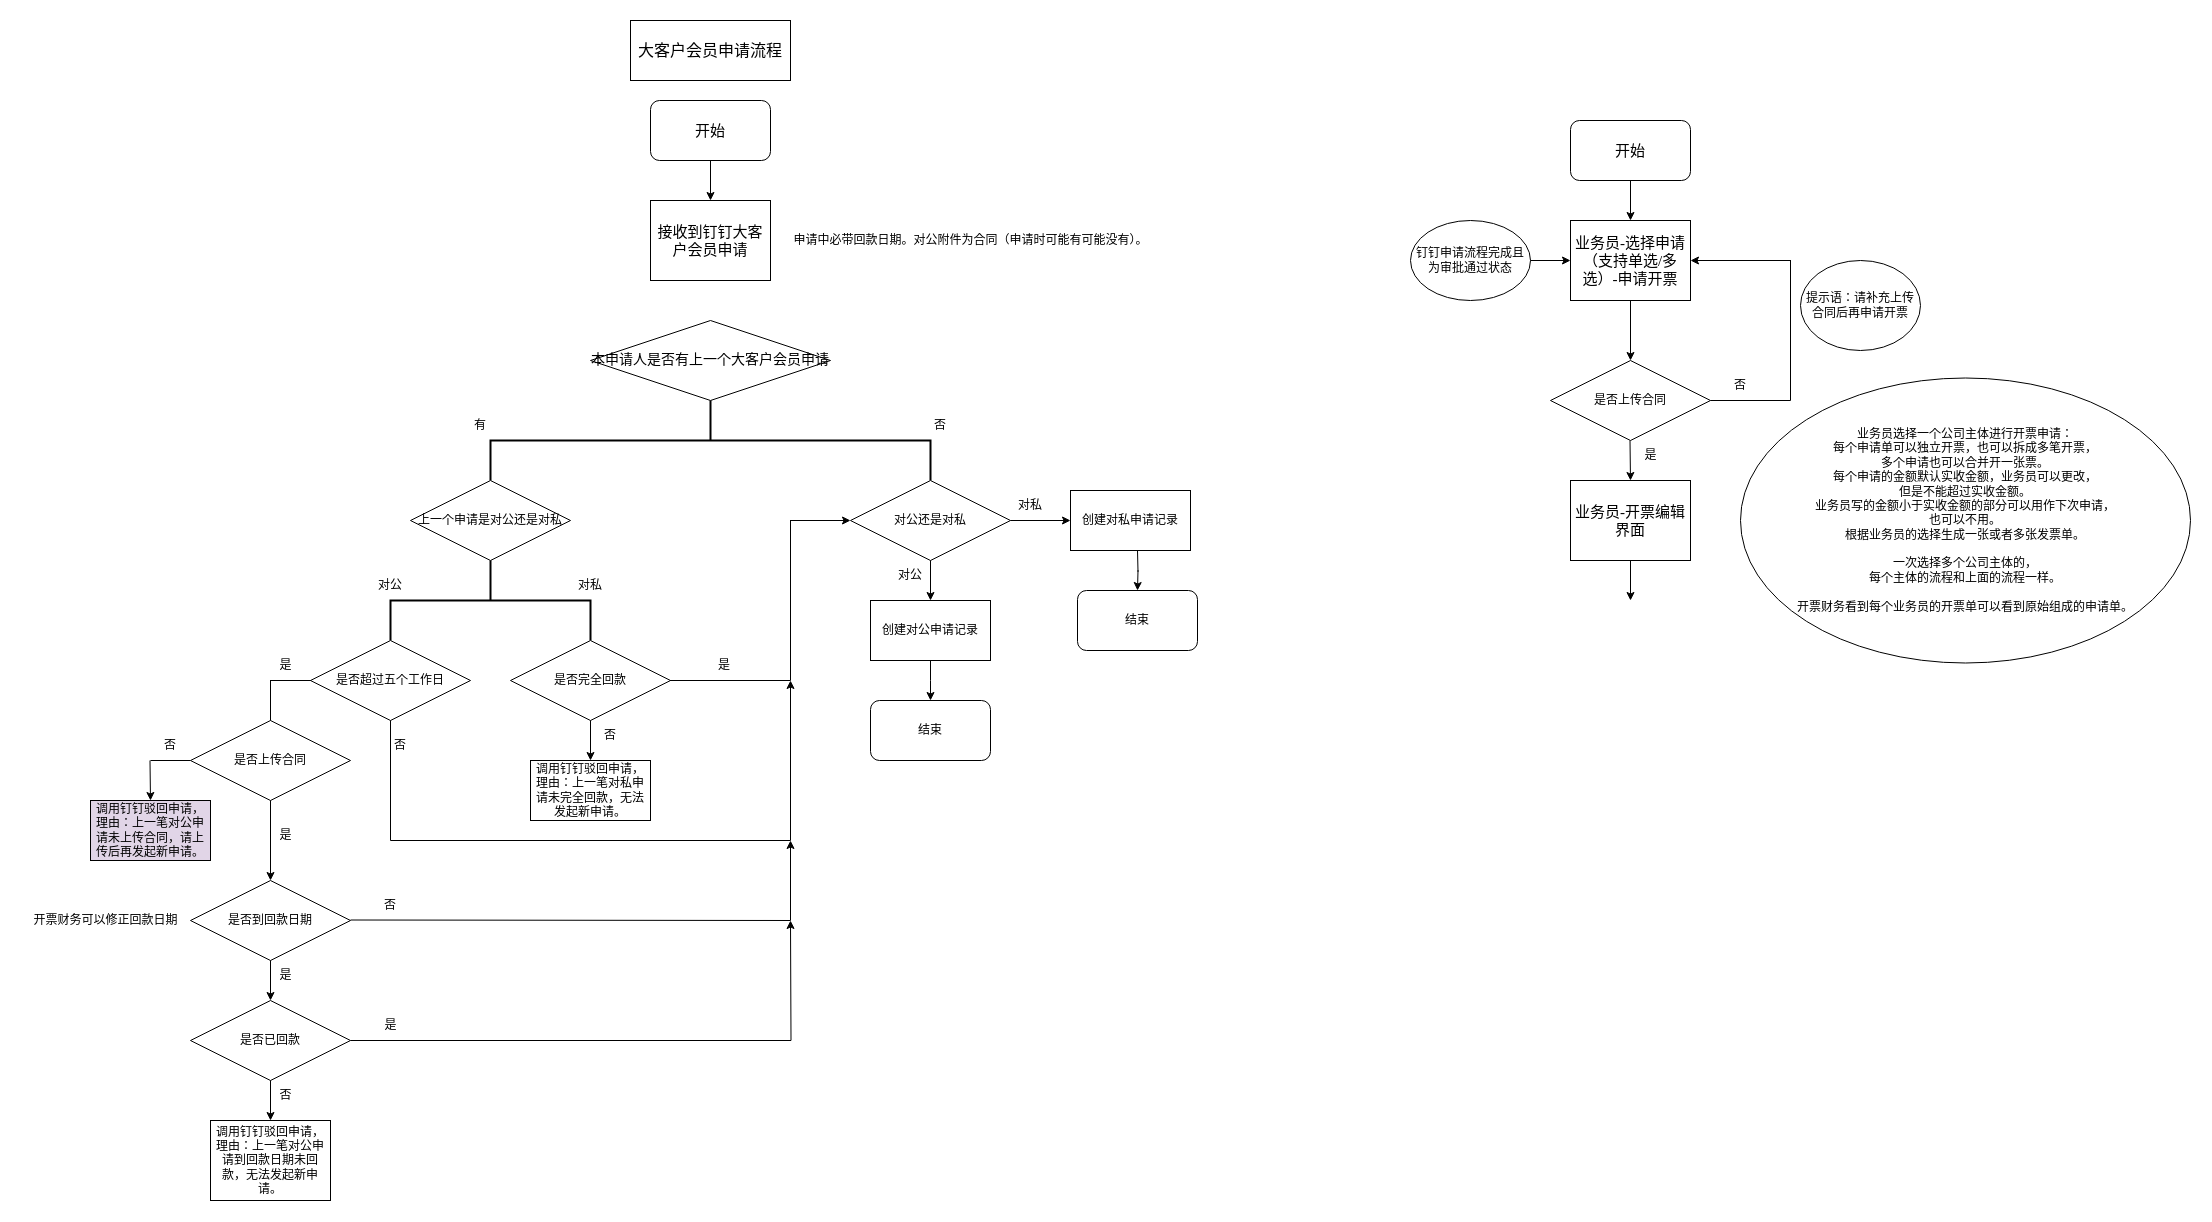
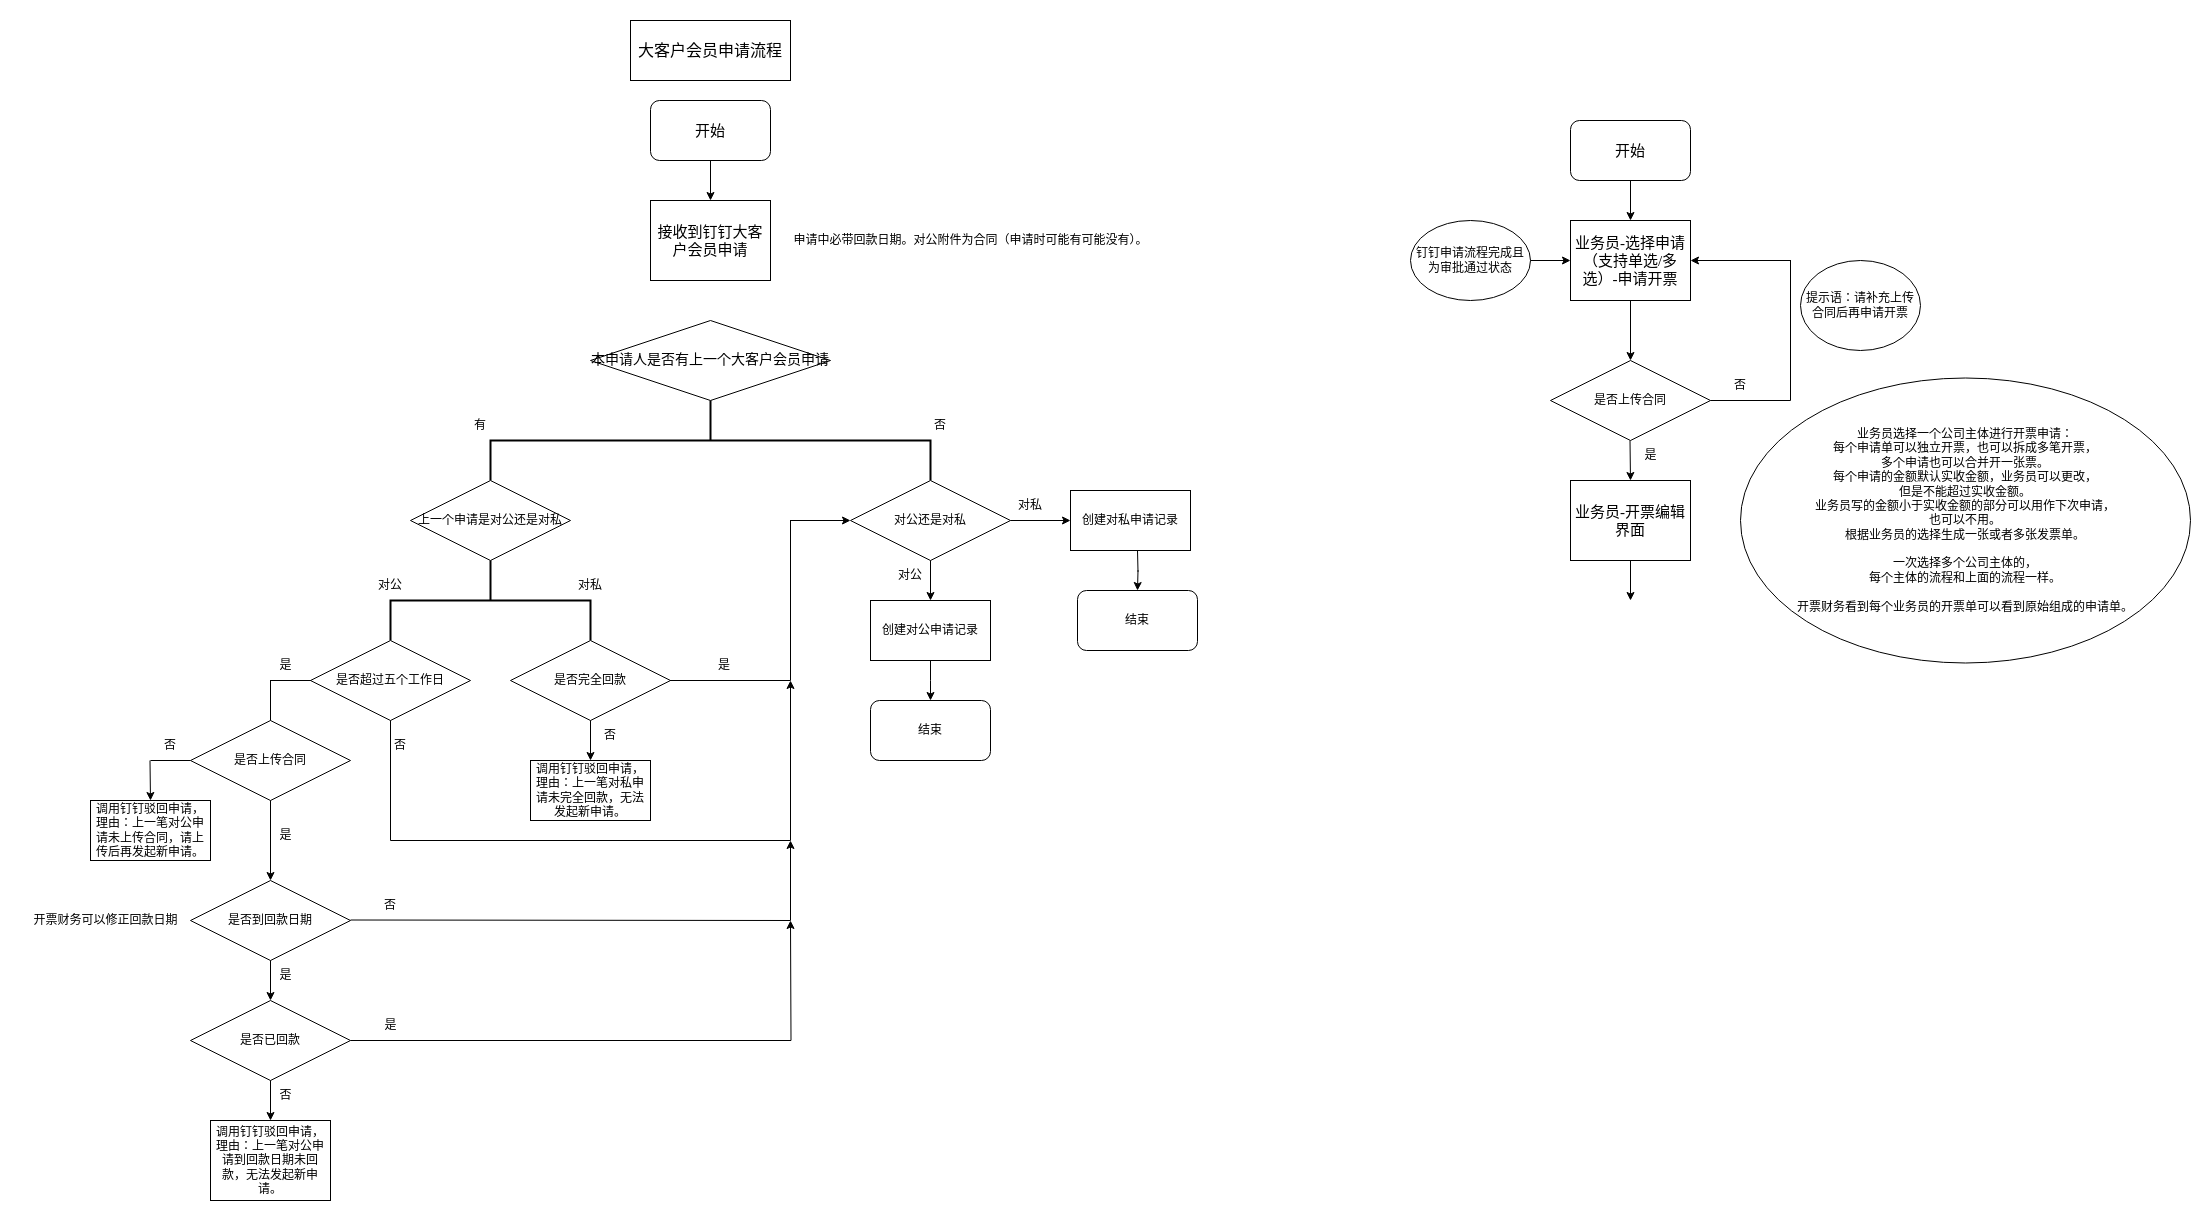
node "调用钉钉驳回申请，理由：上一笔对公申请未上传合同，请上传后再发起新申请。": fillcolor #e1d5e7 -> #ffffff
